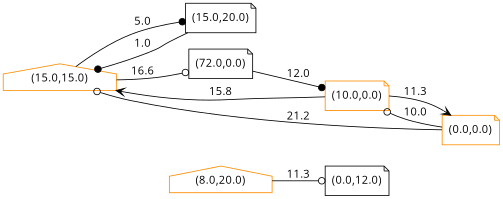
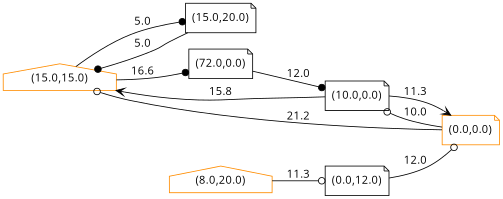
edge "(15.0,20.0)" -> "(15.0,15.0)": label "1.0" -> "5.0"
edge "(15.0,15.0)" -> "(72.0,0.0)": arrowhead odot -> dot
node "(10.0,0.0)": color darkorange -> black
edge "(0.0,12.0)" -> "(0.0,0.0)": added, label "12.0"
